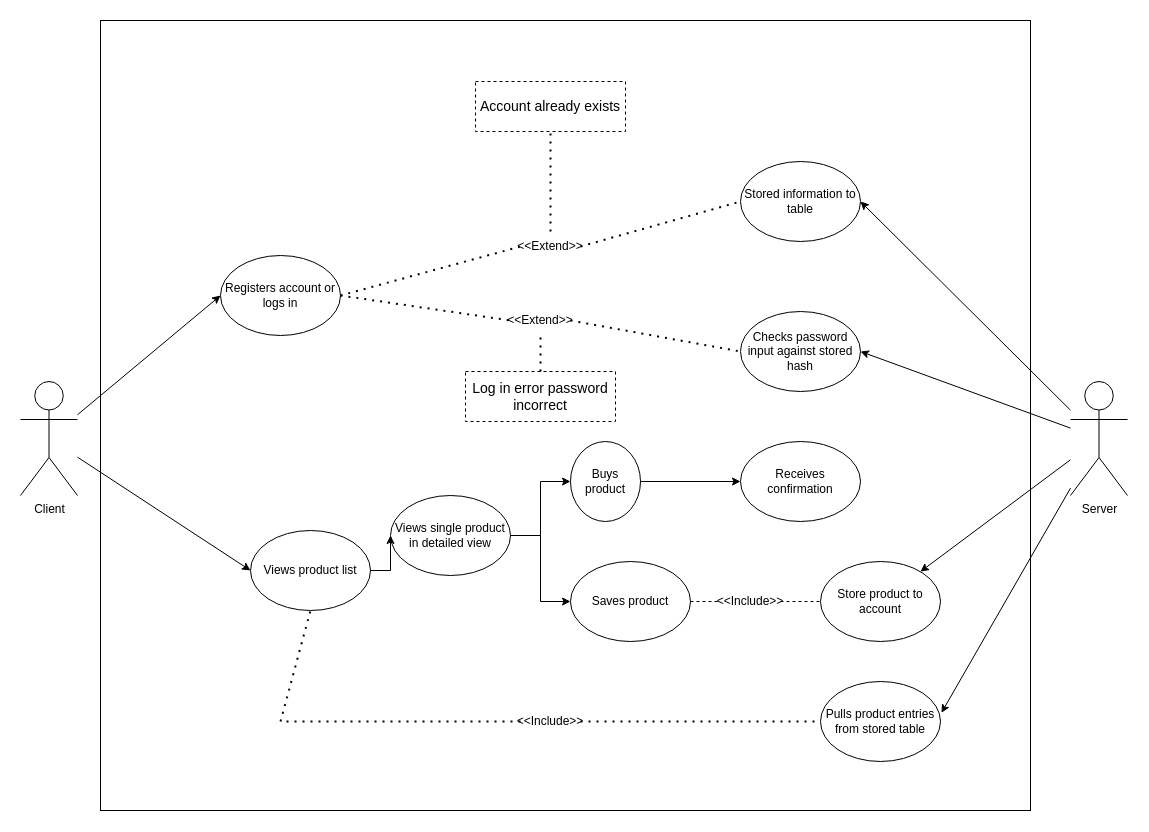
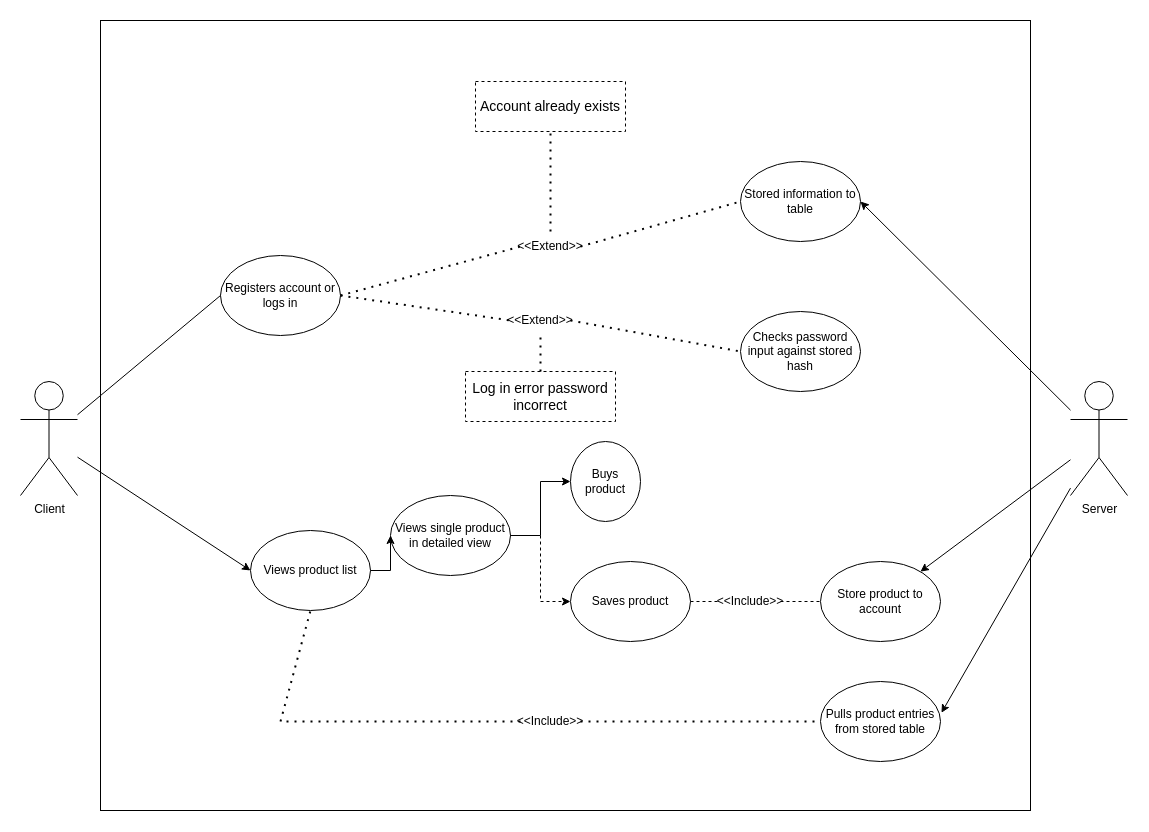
edge "Client" -> "Registers account or logs in": arrowhead classic -> none
edge "Server" -> "Checks password input against stored hash": removed
edge "Buys product" -> "Receives confirmation": removed
node "Receives confirmation": removed
edge "Views single product in detailed view" -> "Saves product": style solid -> dashed
